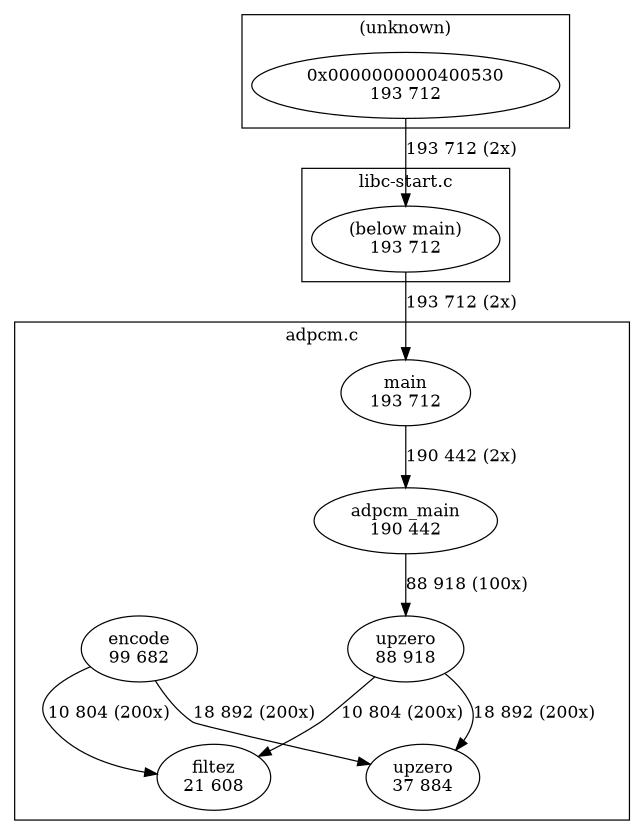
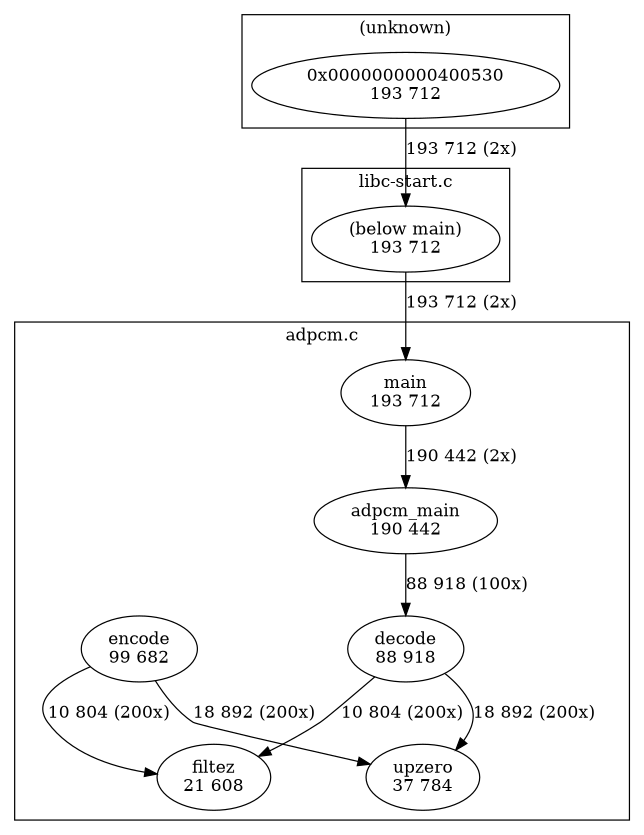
node "upzero 88 918": label "upzero 88 918" -> "decode 88 918"
node "upzero 37 884": label "upzero 37 884" -> "upzero 37 784"
